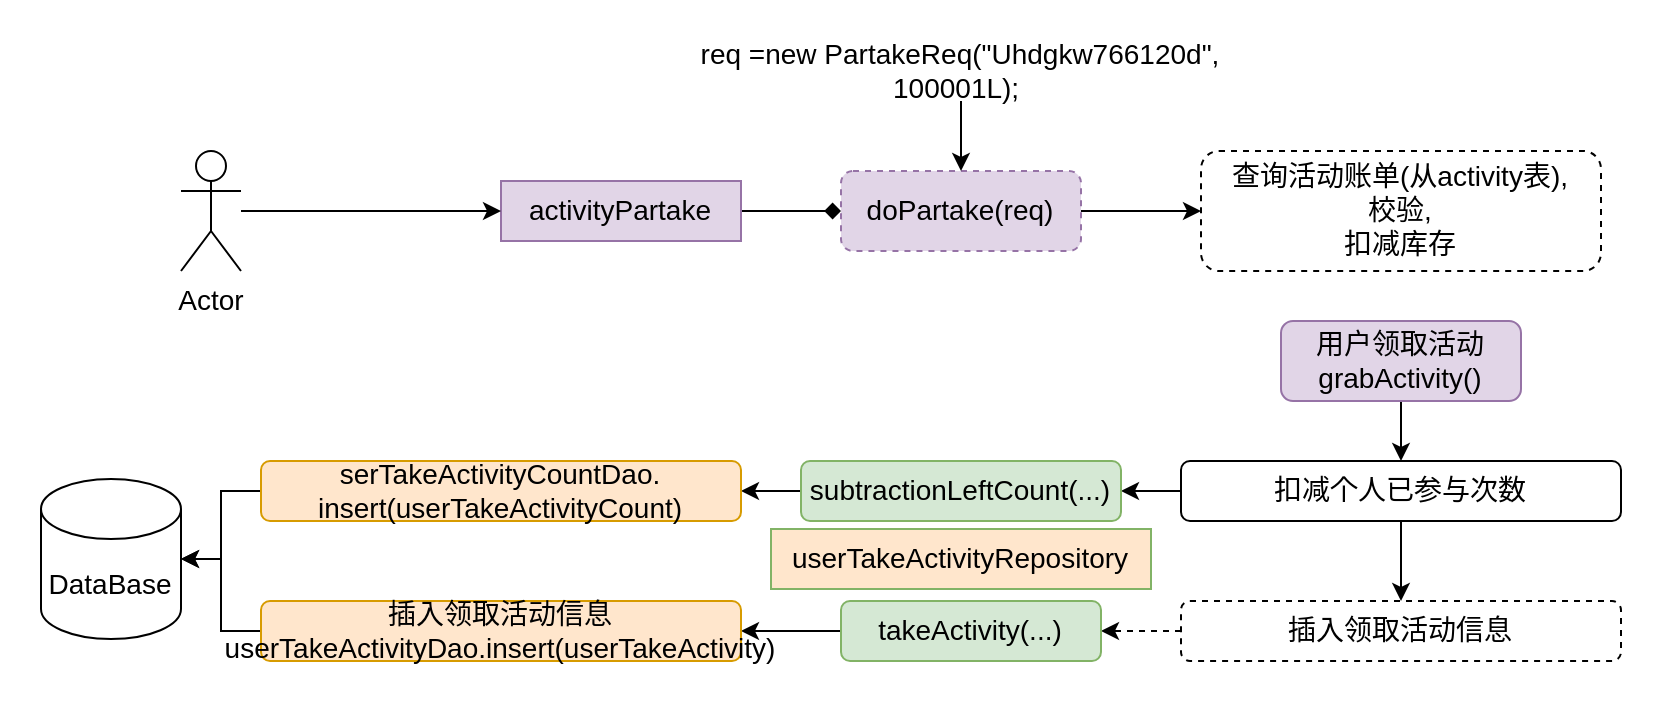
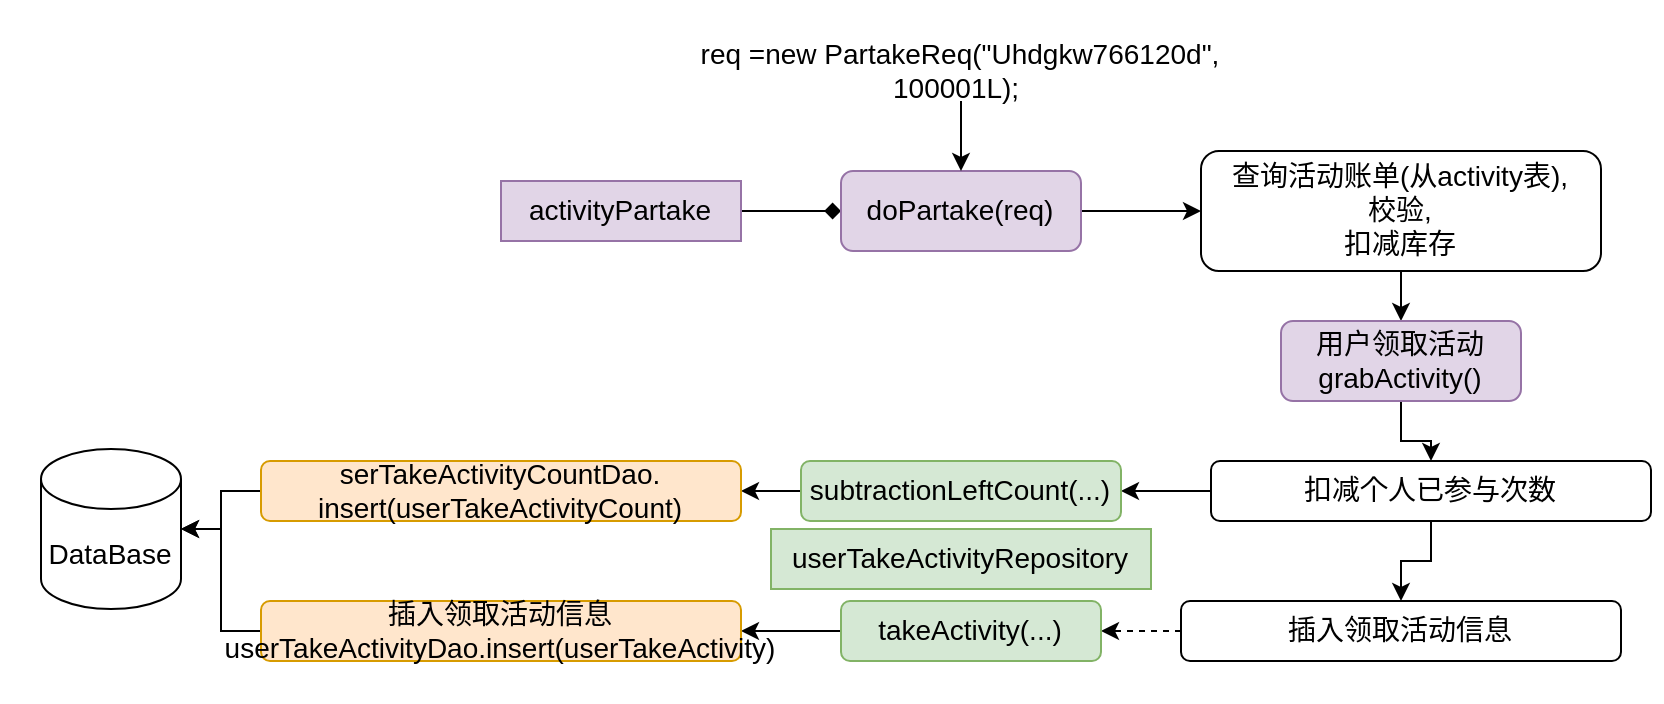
node "Actor": removed
edge "Actor" -> "activityPartake": removed
node "doPartake(req)": style dashed -> solid
node "查询活动账单(从activity表),校验,扣减库存": style dashed -> solid
edge "查询活动账单(从activity表),校验,扣减库存" -> "用户领取活动grabActivity()": added
node "扣减个人已参与次数": moved (1401, 491) -> (1431, 491)
node "DataBase": moved (111, 559) -> (111, 529)
node "userTakeActivityRepository": fillcolor #ffe6cc -> #d5e8d4
node "插入领取活动信息": style dashed -> solid
